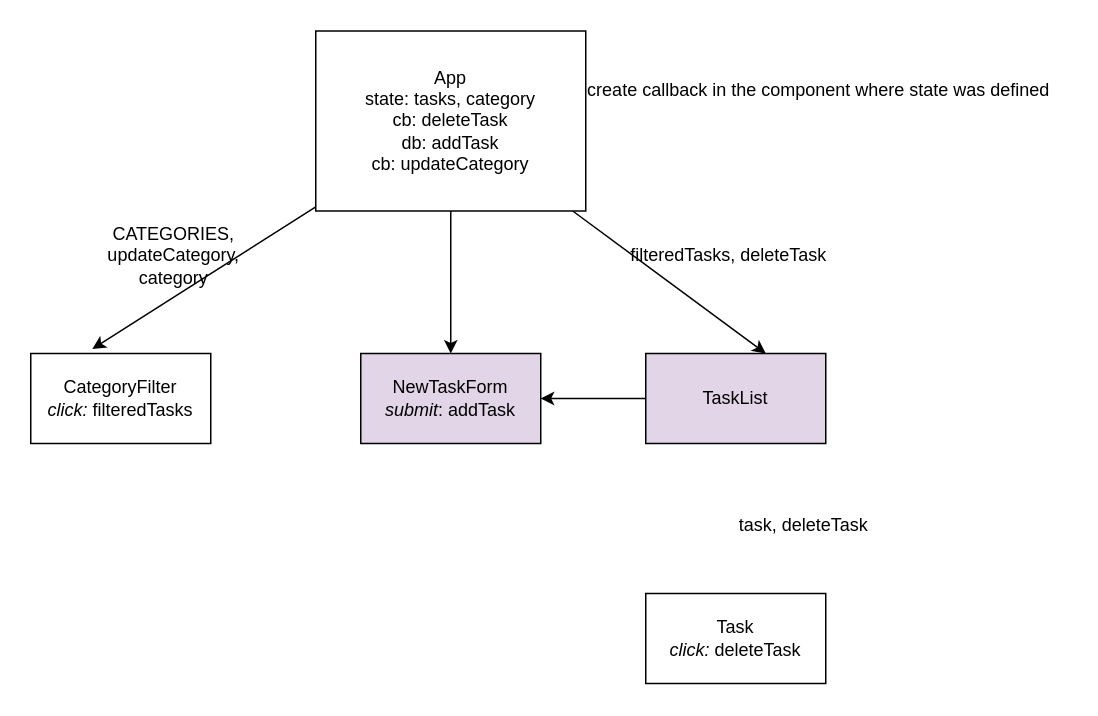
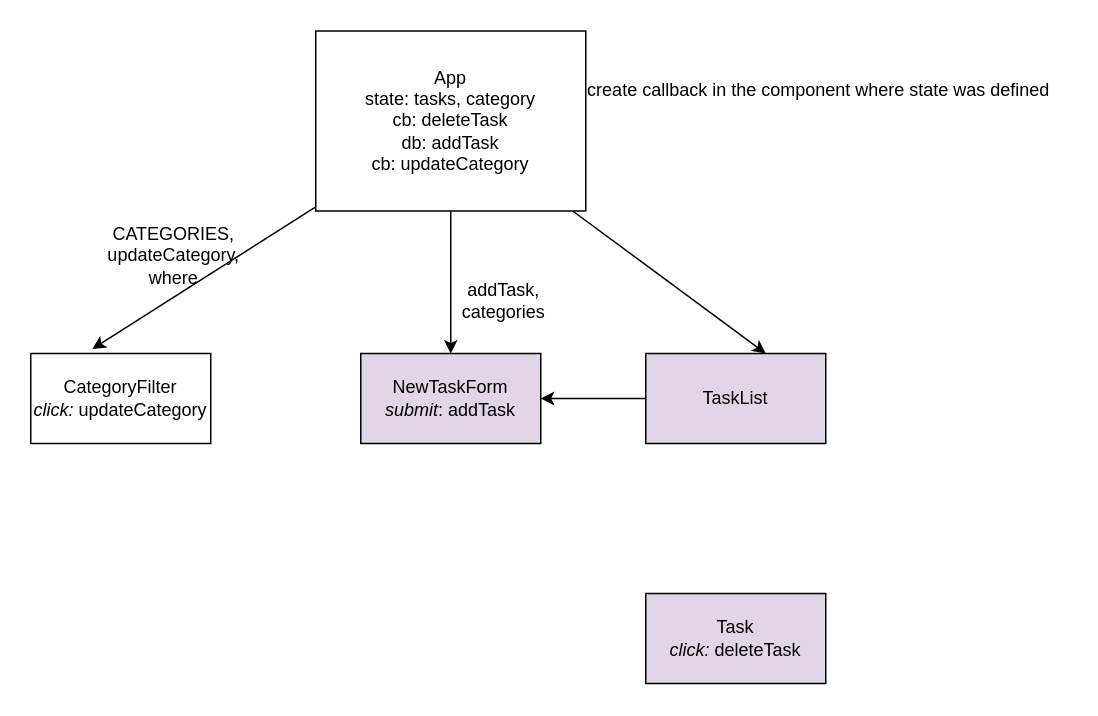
node "CATEGORIES, updateCategory, category": label "CATEGORIES, updateCategory, category" -> "CATEGORIES, updateCategory, where"
node "filteredTasks, deleteTask": removed
node "addTask, categories": added
node "CategoryFilter click: filteredTasks": label "CategoryFilter click: filteredTasks" -> "CategoryFilter click: updateCategory"
node "task, deleteTask": removed
node "Task click: deleteTask": fillcolor #ffffff -> #e1d5e7
